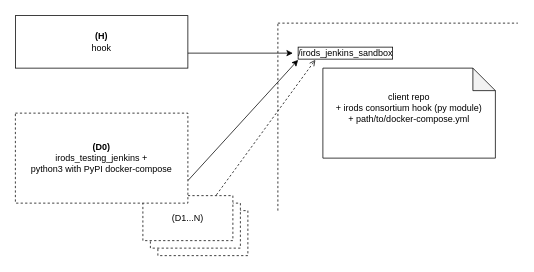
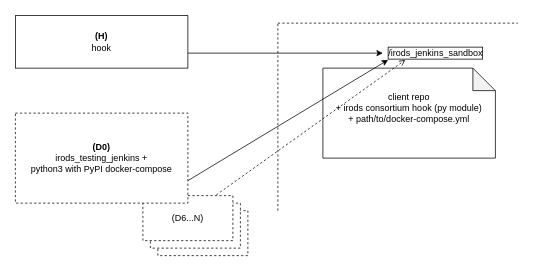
node "/irods_jenkins_sandbox": moved (345, 53) -> (435, 53)
node "(D1...N)": label "(D1...N)" -> "(D6...N)"
